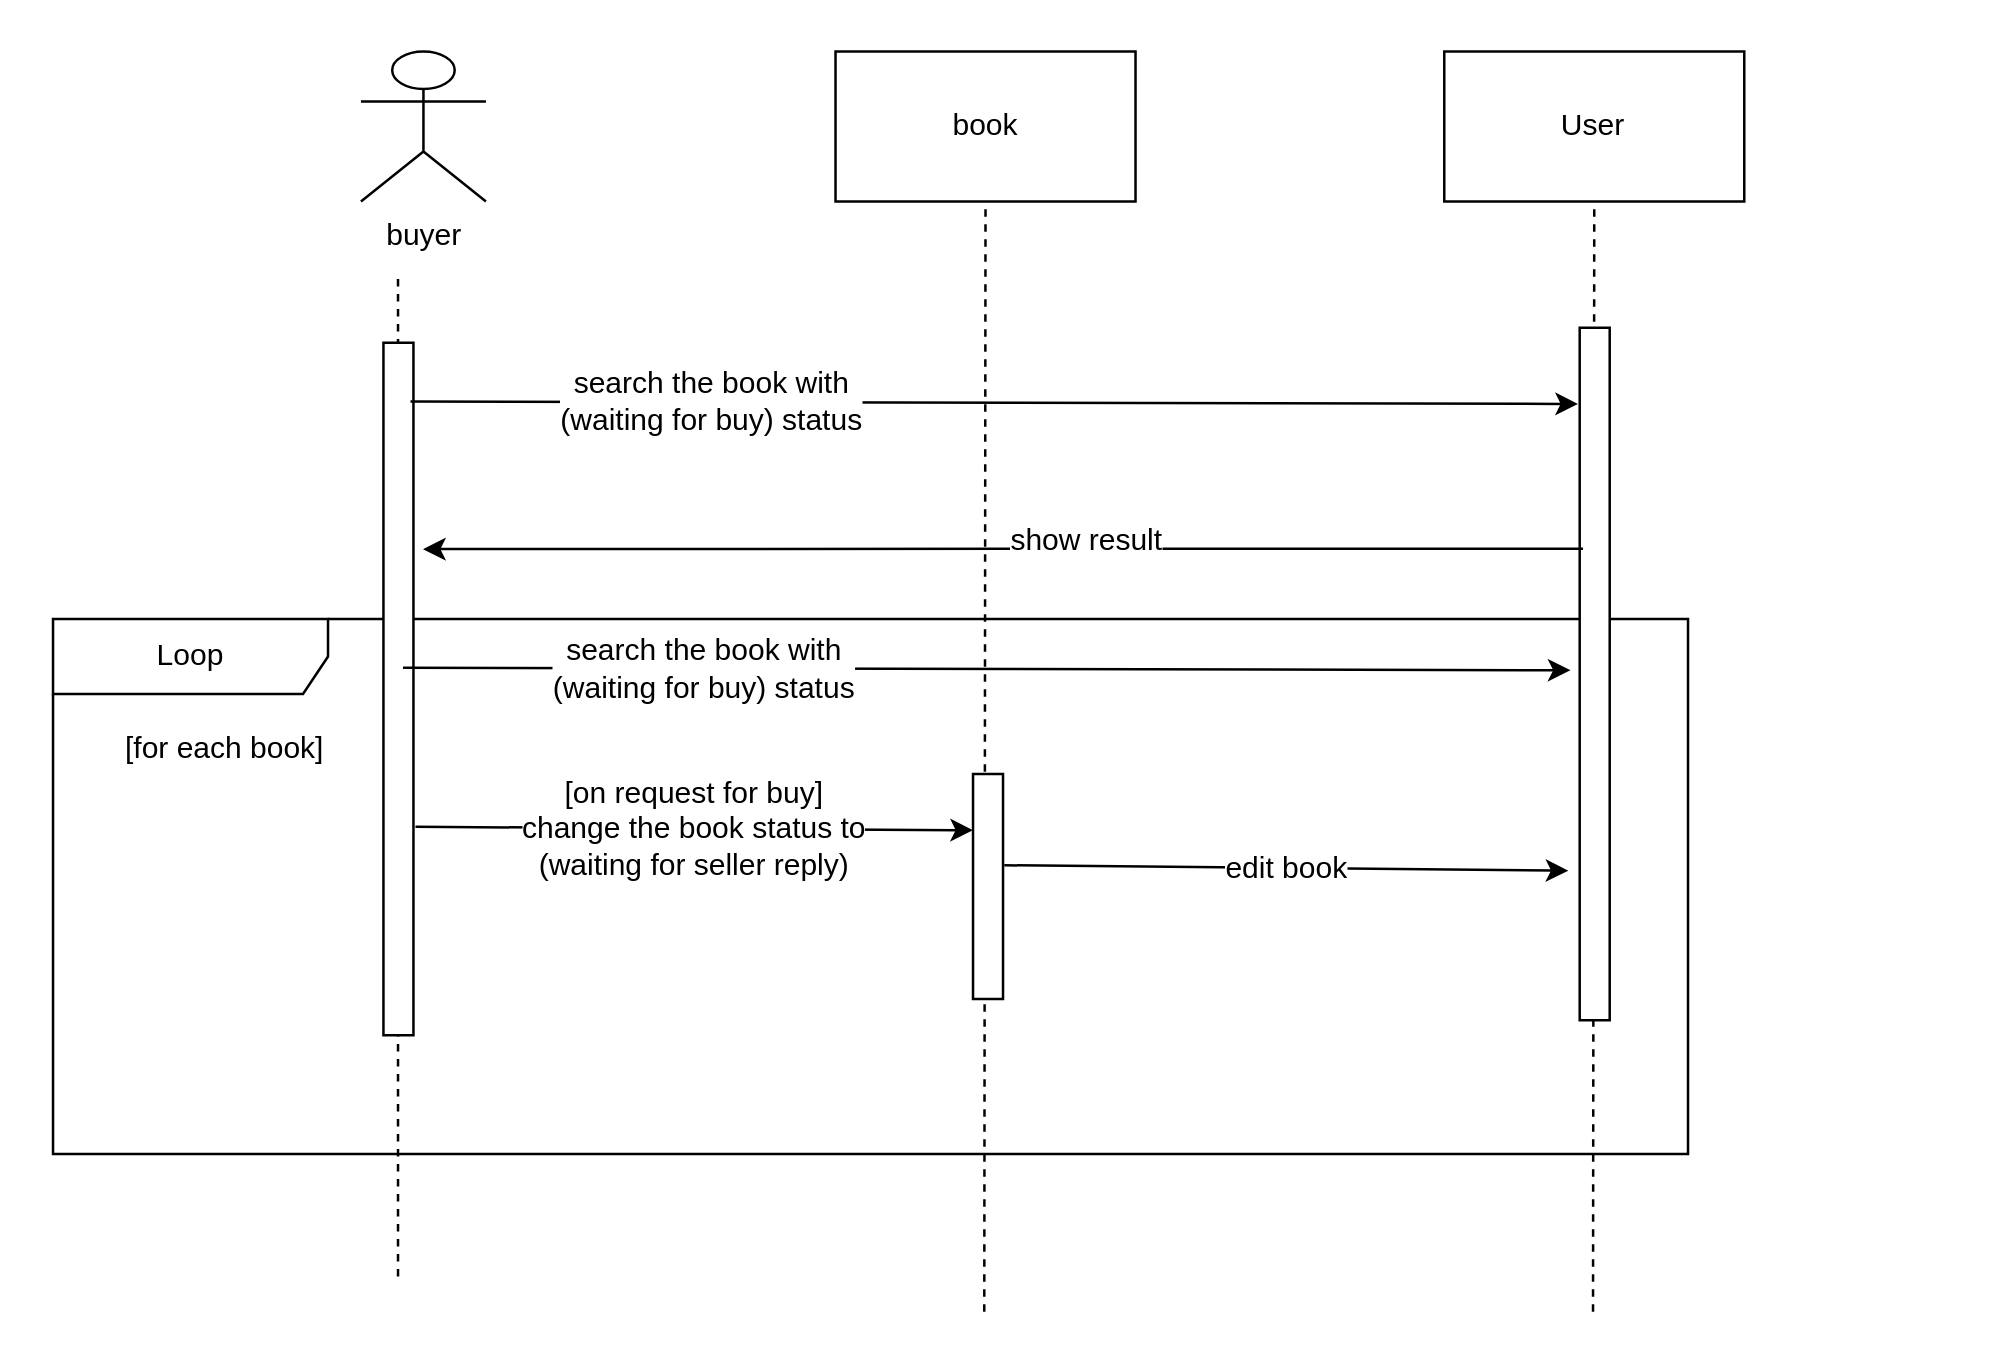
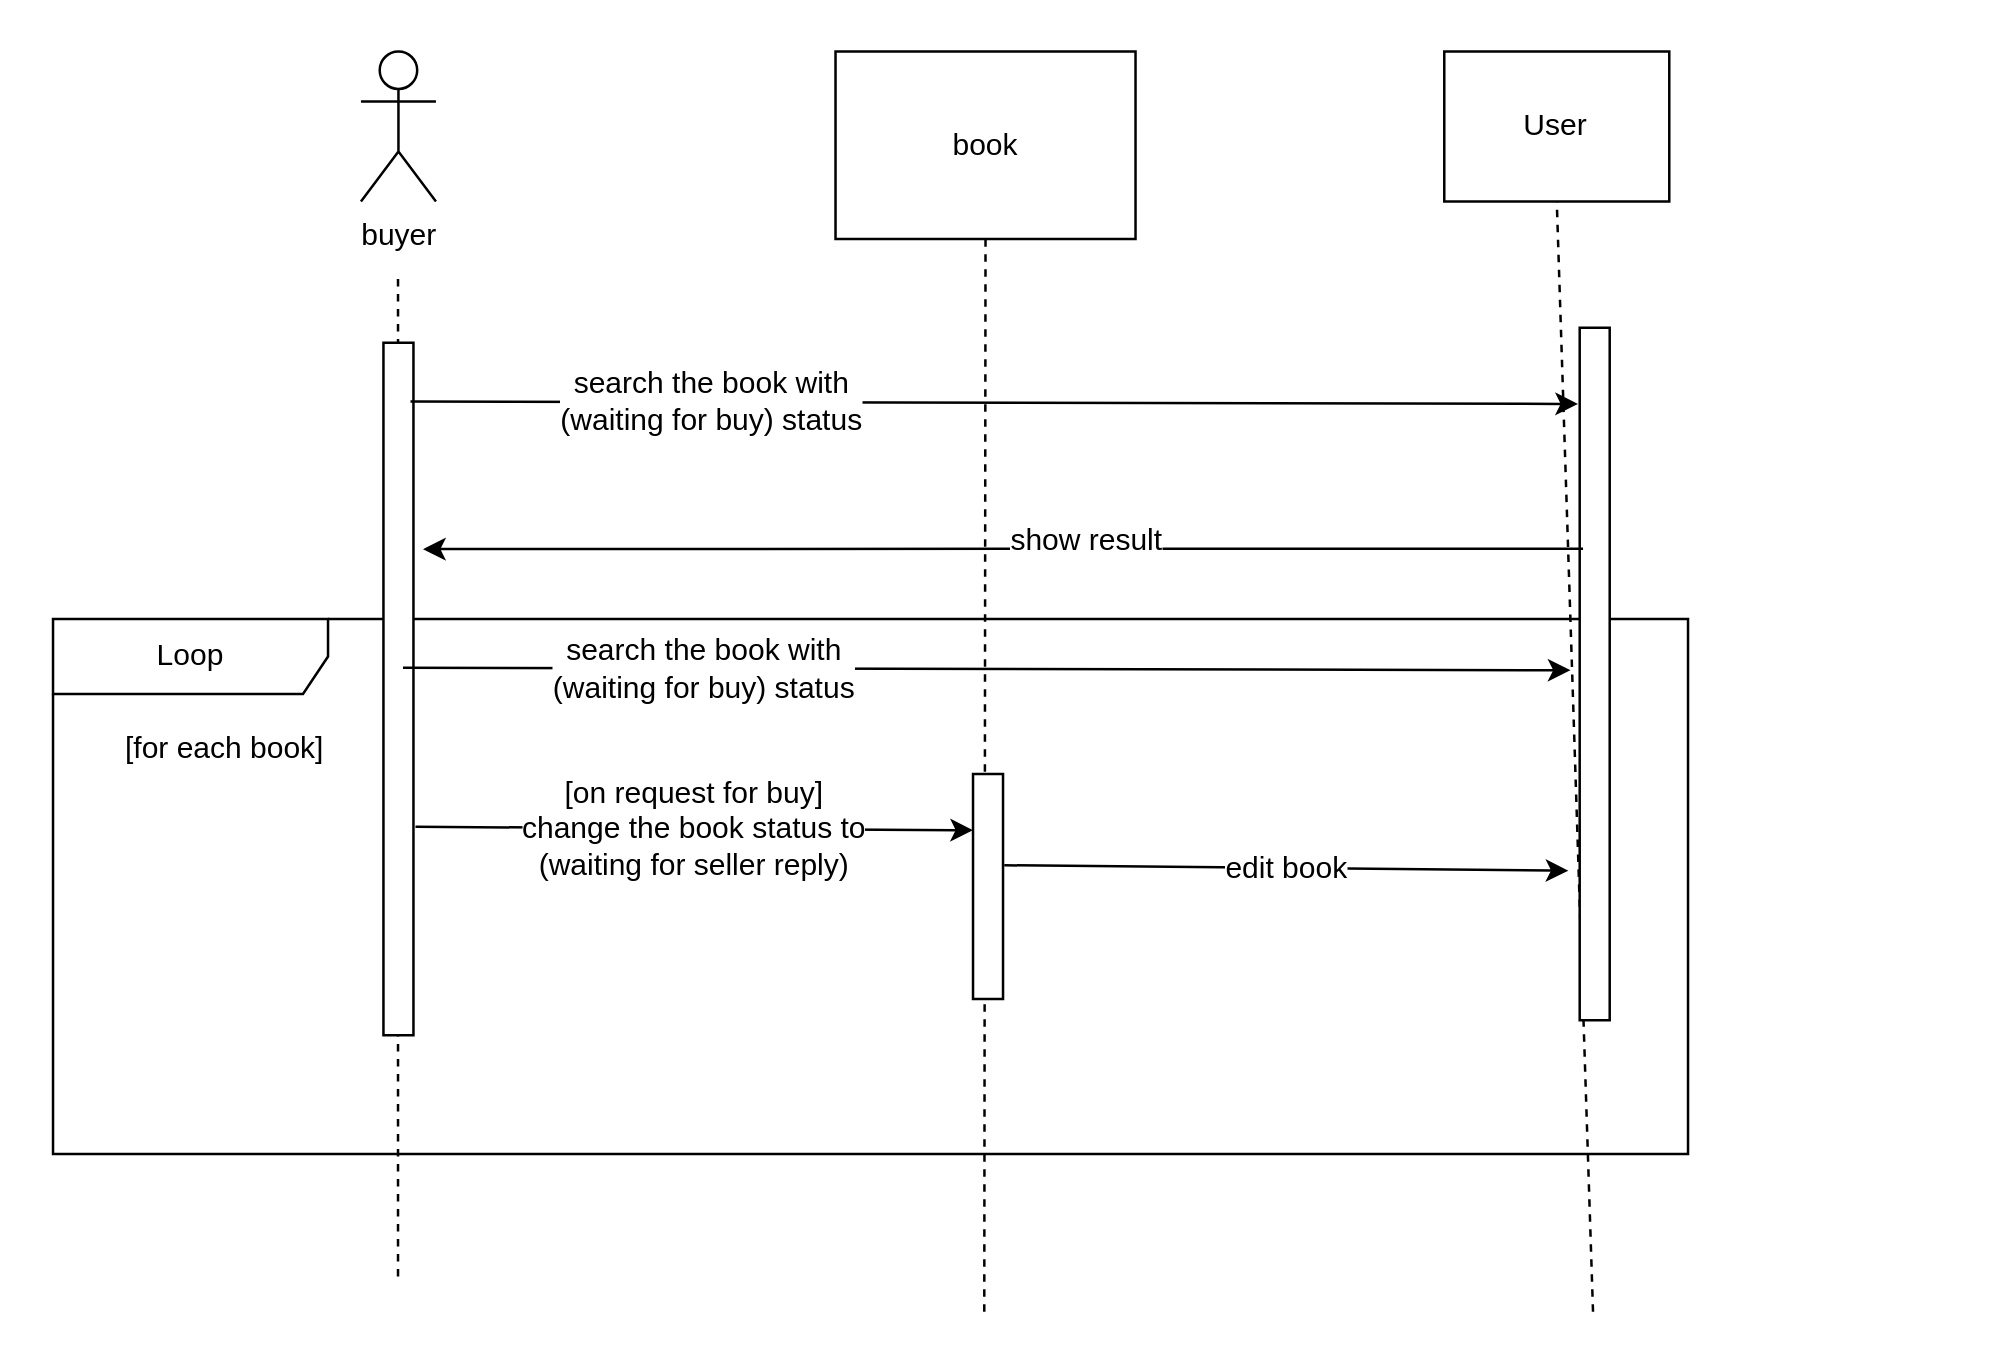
node "buyer": size 125x150 -> 75x150
node "book": size 300x150 -> 300x188
node "User": size 300x150 -> 225x150
